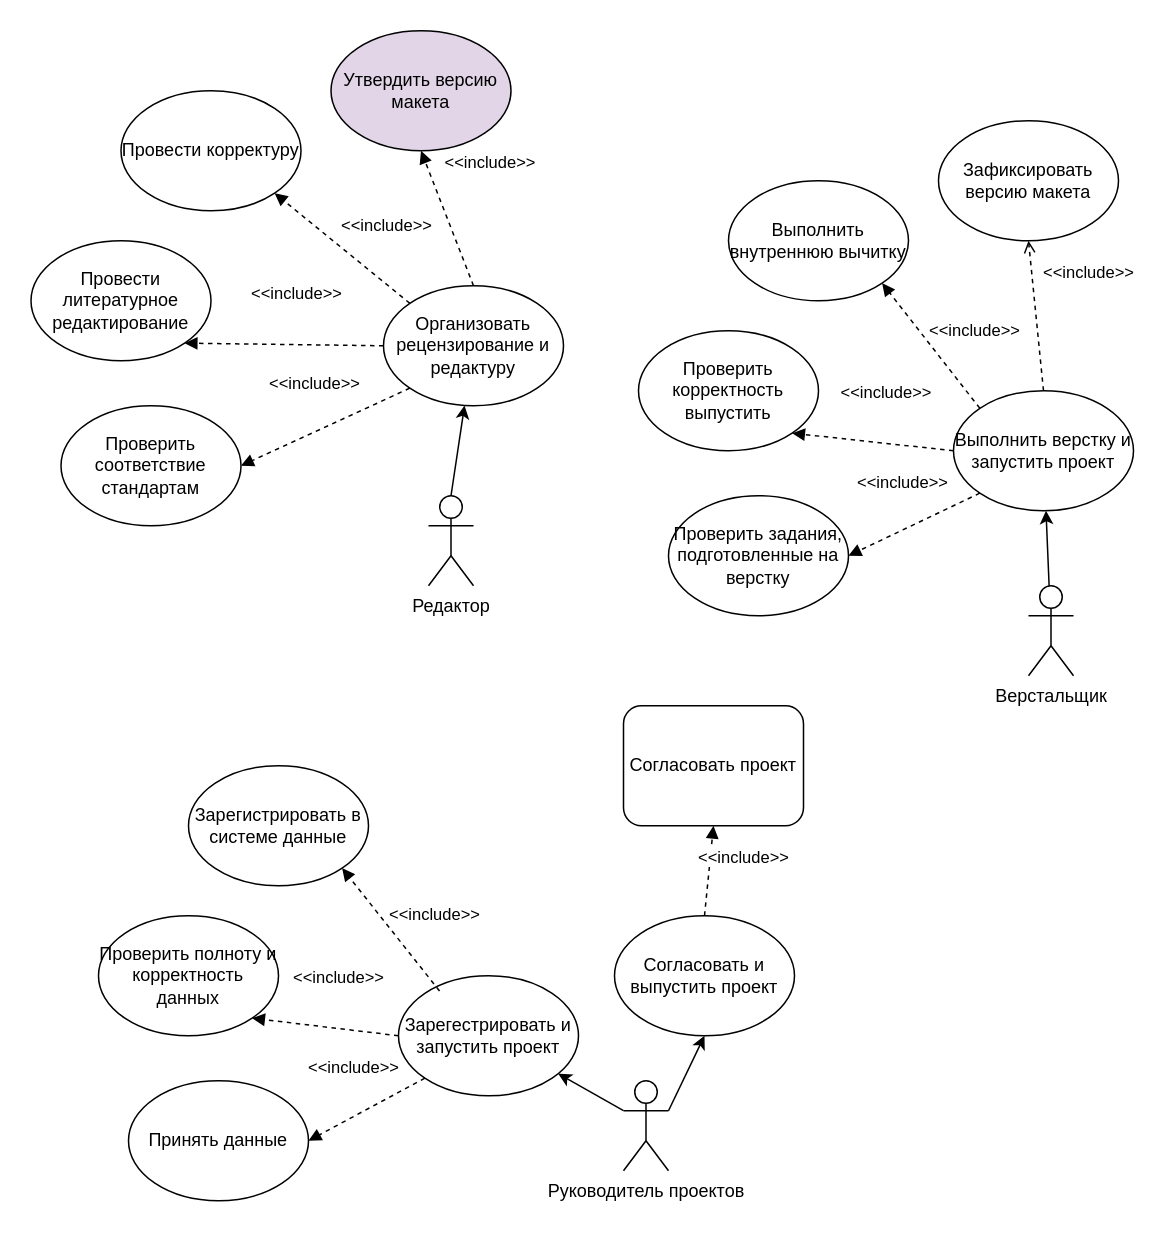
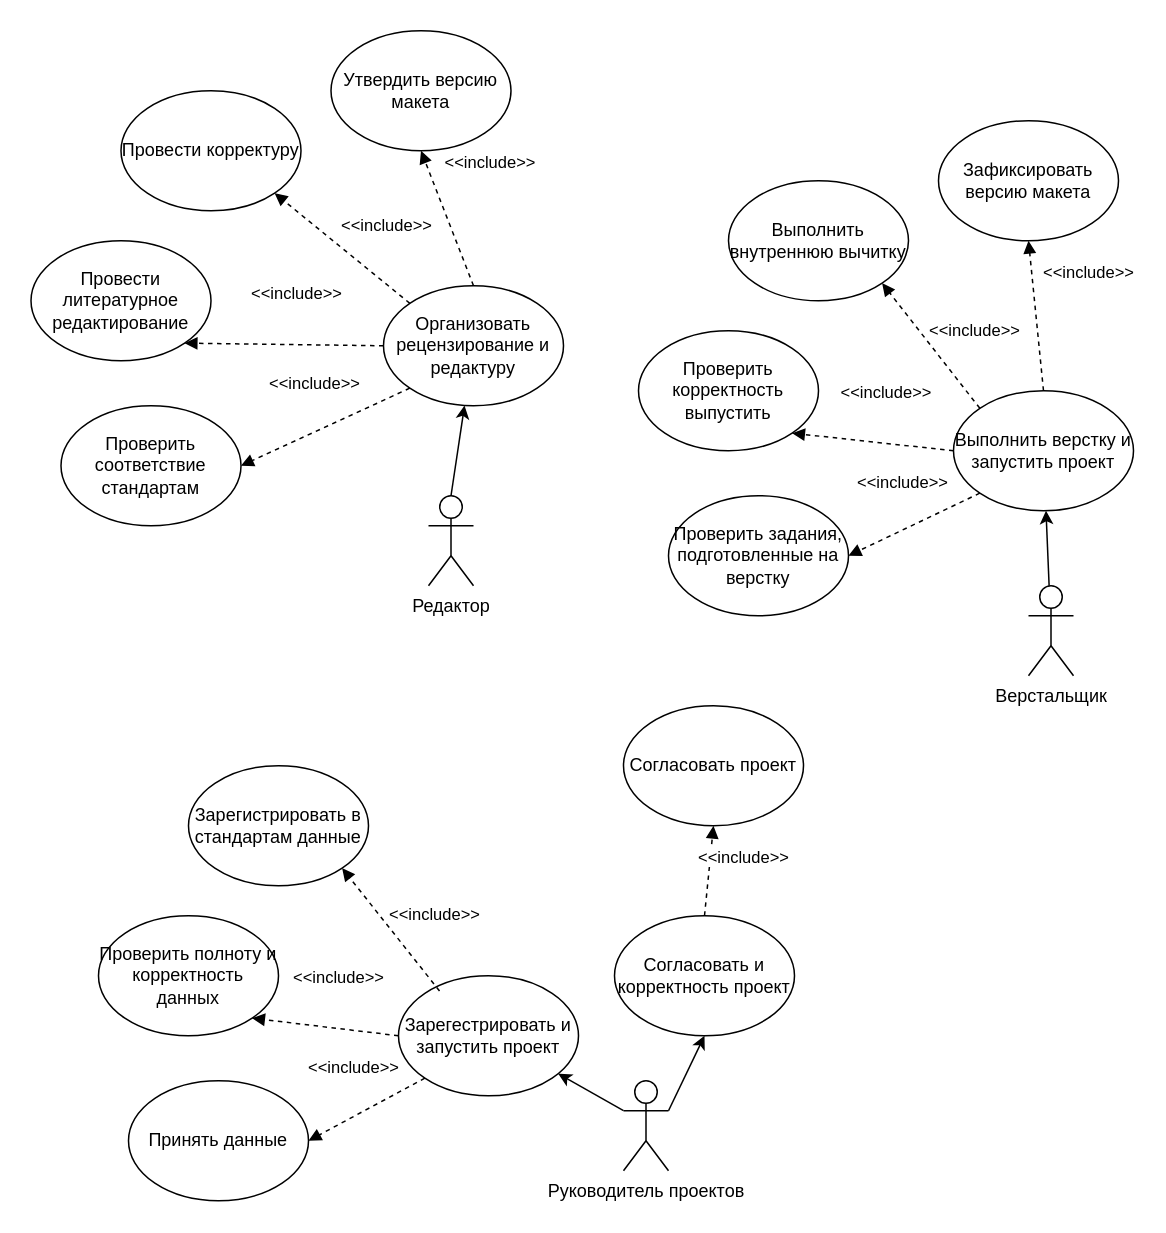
node "Утвердить версию макета": fillcolor #e1d5e7 -> #ffffff
edge "Выполнить верстку и запустить проект" -> "Зафиксировать версию макета": arrowhead open -> block
node "Согласовать проект": shape rounded rectangle -> ellipse
node "Зарегистрировать в системе данные": label "Зарегистрировать в системе данные" -> "Зарегистрировать в стандартам данные"
node "Согласовать и выпустить проект": label "Согласовать и выпустить проект" -> "Согласовать и корректность проект"
